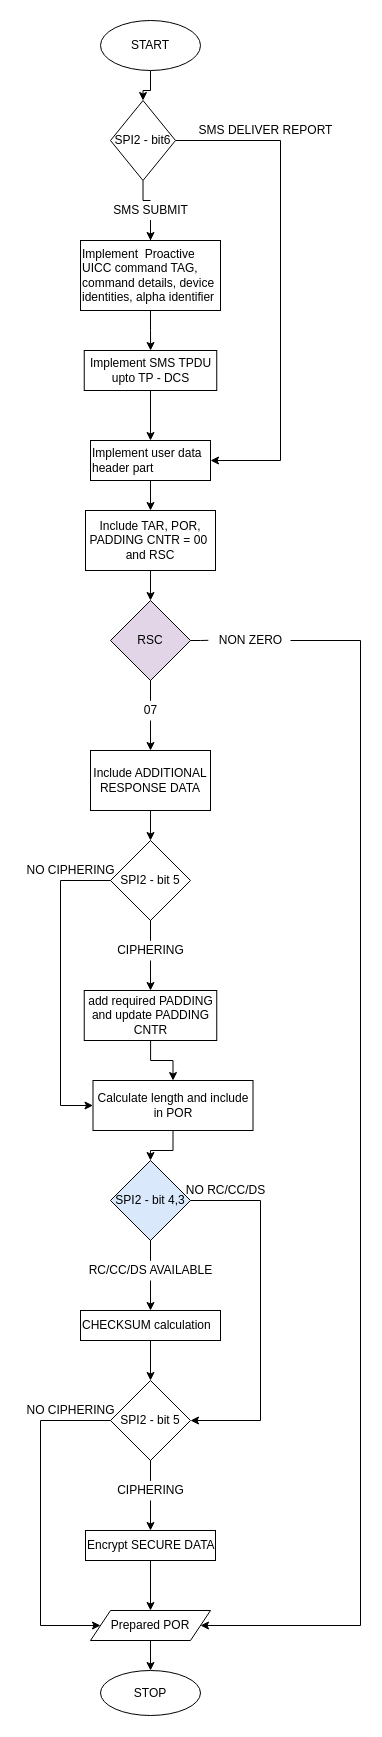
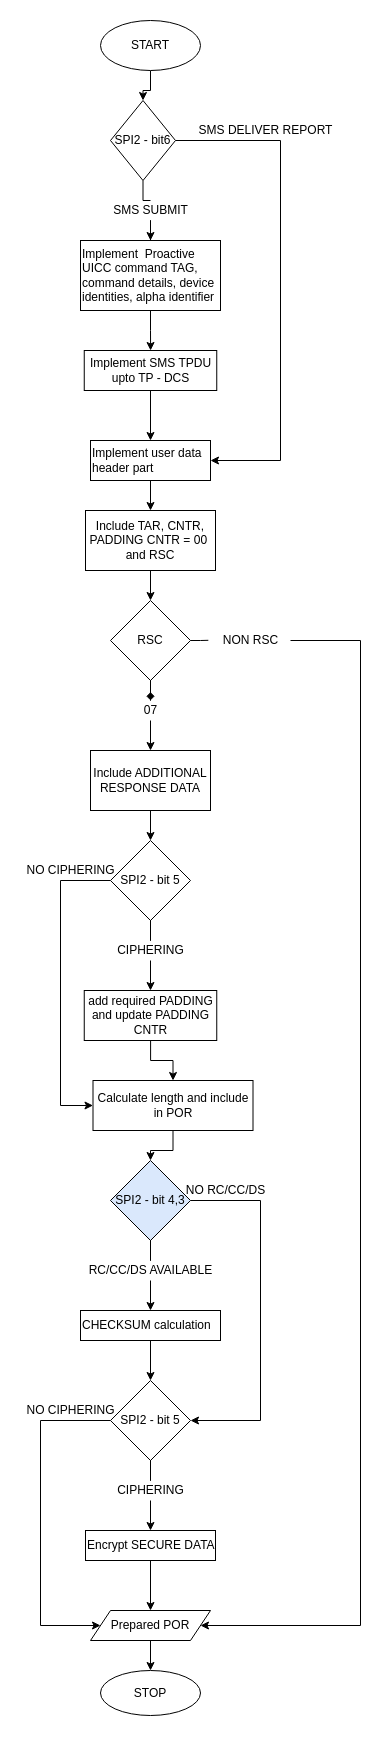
node "Include TAR, POR, PADDING CNTR = 00 and RSC": label "Include TAR, POR, PADDING CNTR = 00 and RSC" -> "Include TAR, CNTR, PADDING CNTR = 00 and RSC"
node "RSC": fillcolor #e1d5e7 -> #ffffff
node "NON ZERO": label "NON ZERO" -> "NON RSC"
edge "RSC" -- "07": arrowhead none -> diamond
